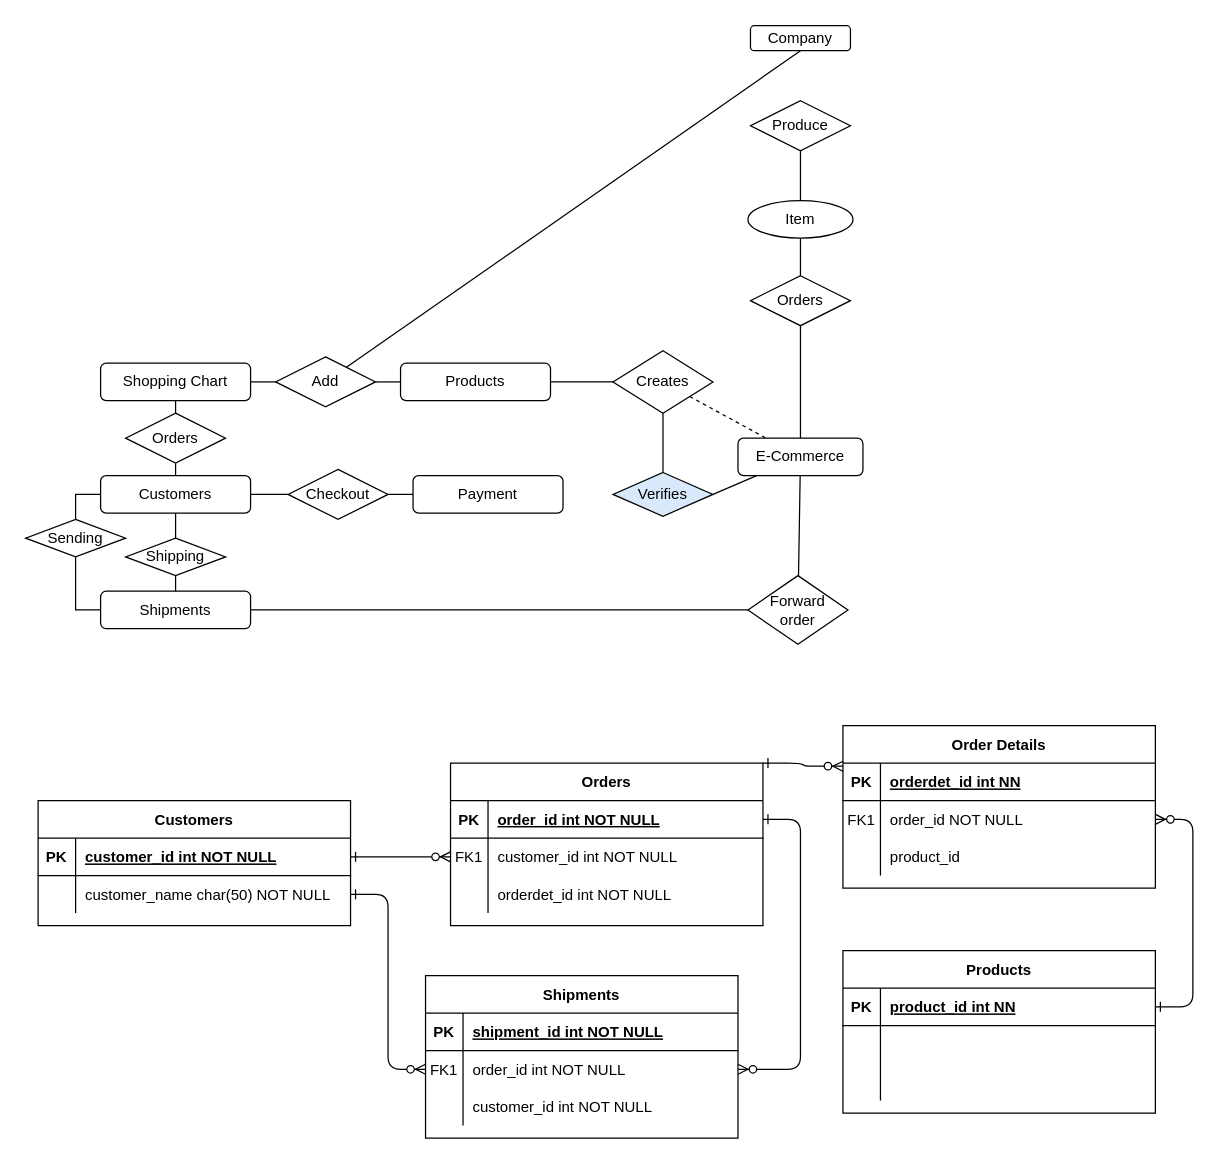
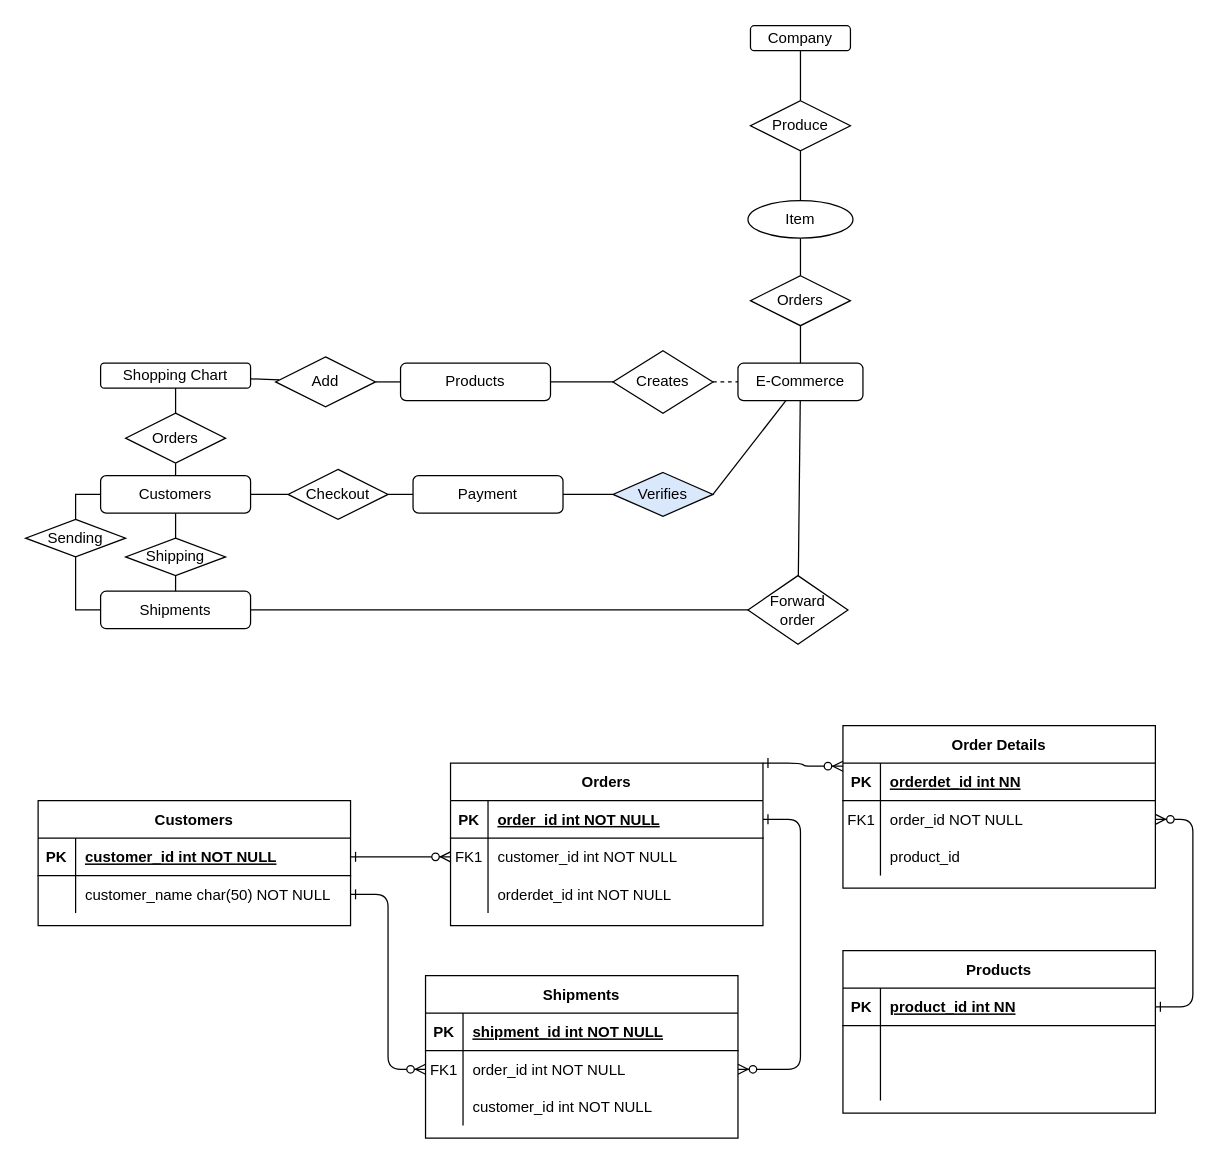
edge "Company" -- "Add": now "Company" -- "Produce"
node "Shopping Chart": size 150x38 -> 150x25
edge "Creates" -- "Verifies": now "Payment" -- "Verifies"
node "E-Commerce": moved (801, 457) -> (801, 382)
